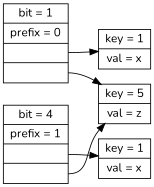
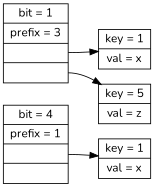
node "bit = 1": text "prefix = 0" -> "prefix = 3"
edge "bit = 4" -> "key = 5": removed
